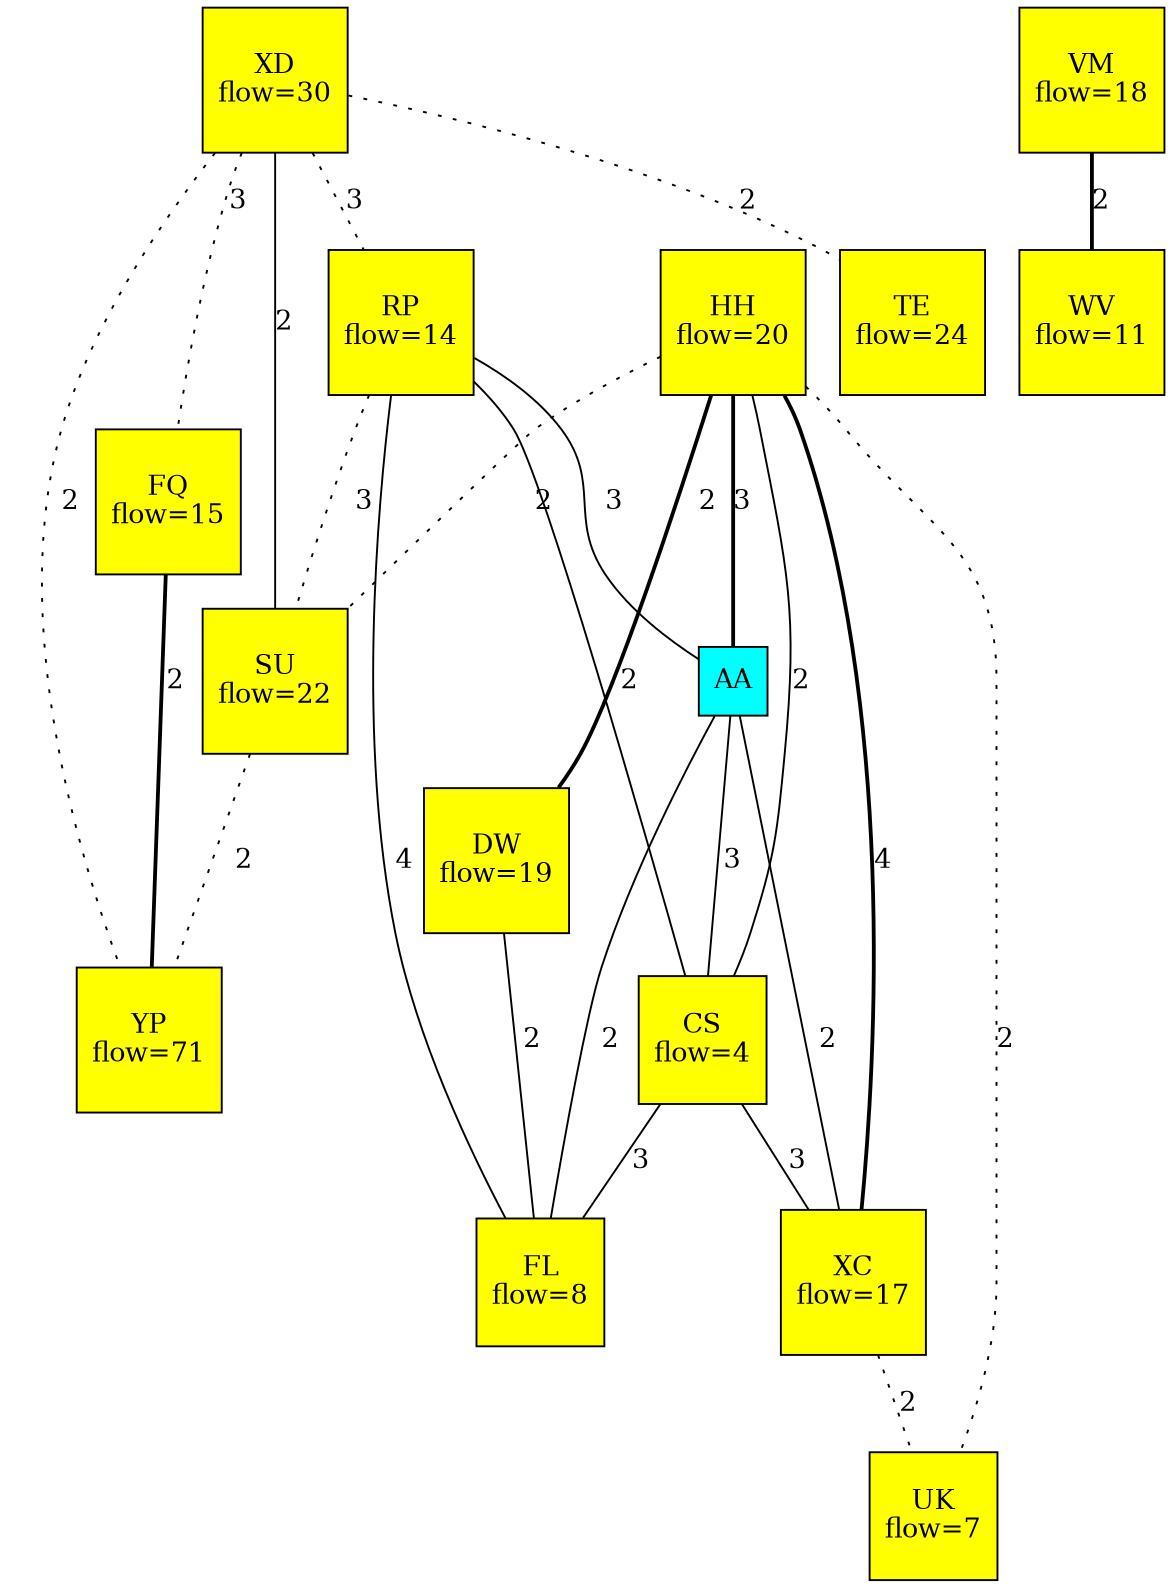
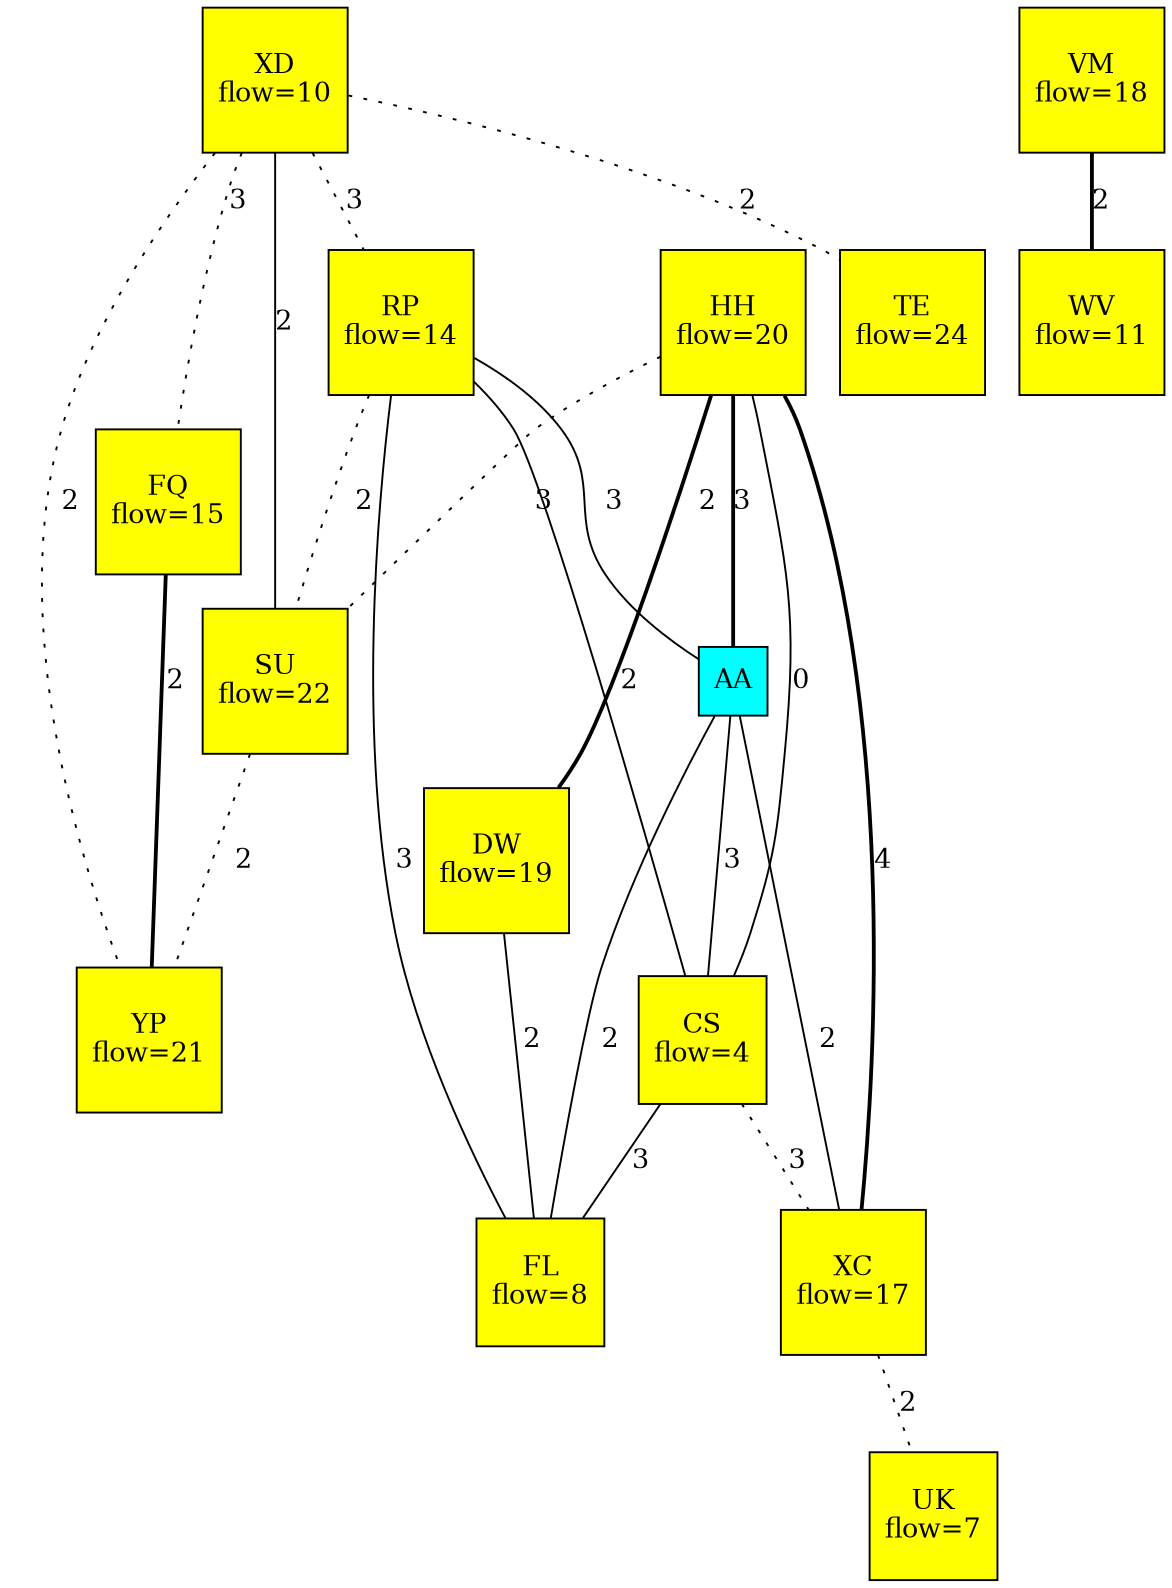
node "XD flow=30": label "XD flow=30" -> "XD flow=10"
edge "RP flow=14" -- "SU flow=22": label "3" -> "2"
edge "HH flow=20" -- "SU flow=22": label "2" -> "3"
edge "HH flow=20" -- "CS flow=4": label "2" -> "0"
edge "RP flow=14" -- "FL flow=8": label "4" -> "3"
edge "HH flow=20" -- "UK flow=7": removed, label "2"
node "YP flow=71": label "YP flow=71" -> "YP flow=21"
edge "CS flow=4" -- "XC flow=17": style solid -> dotted
